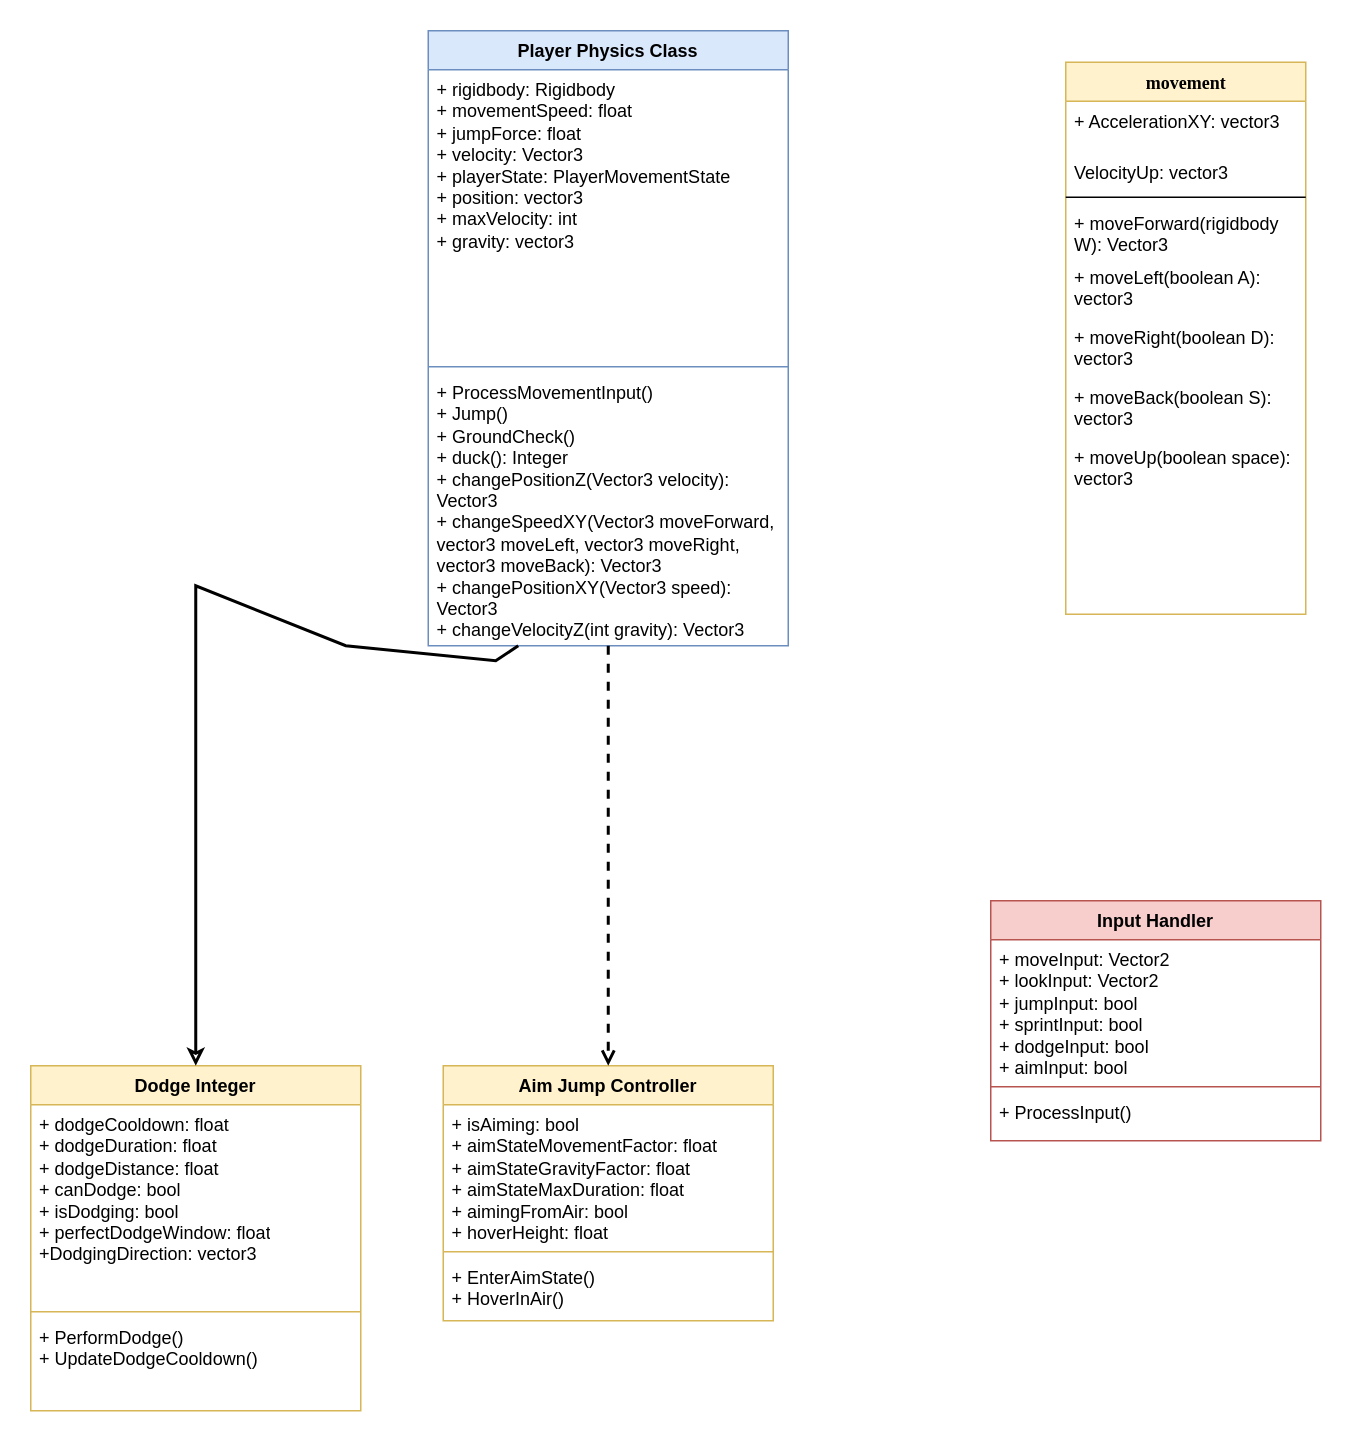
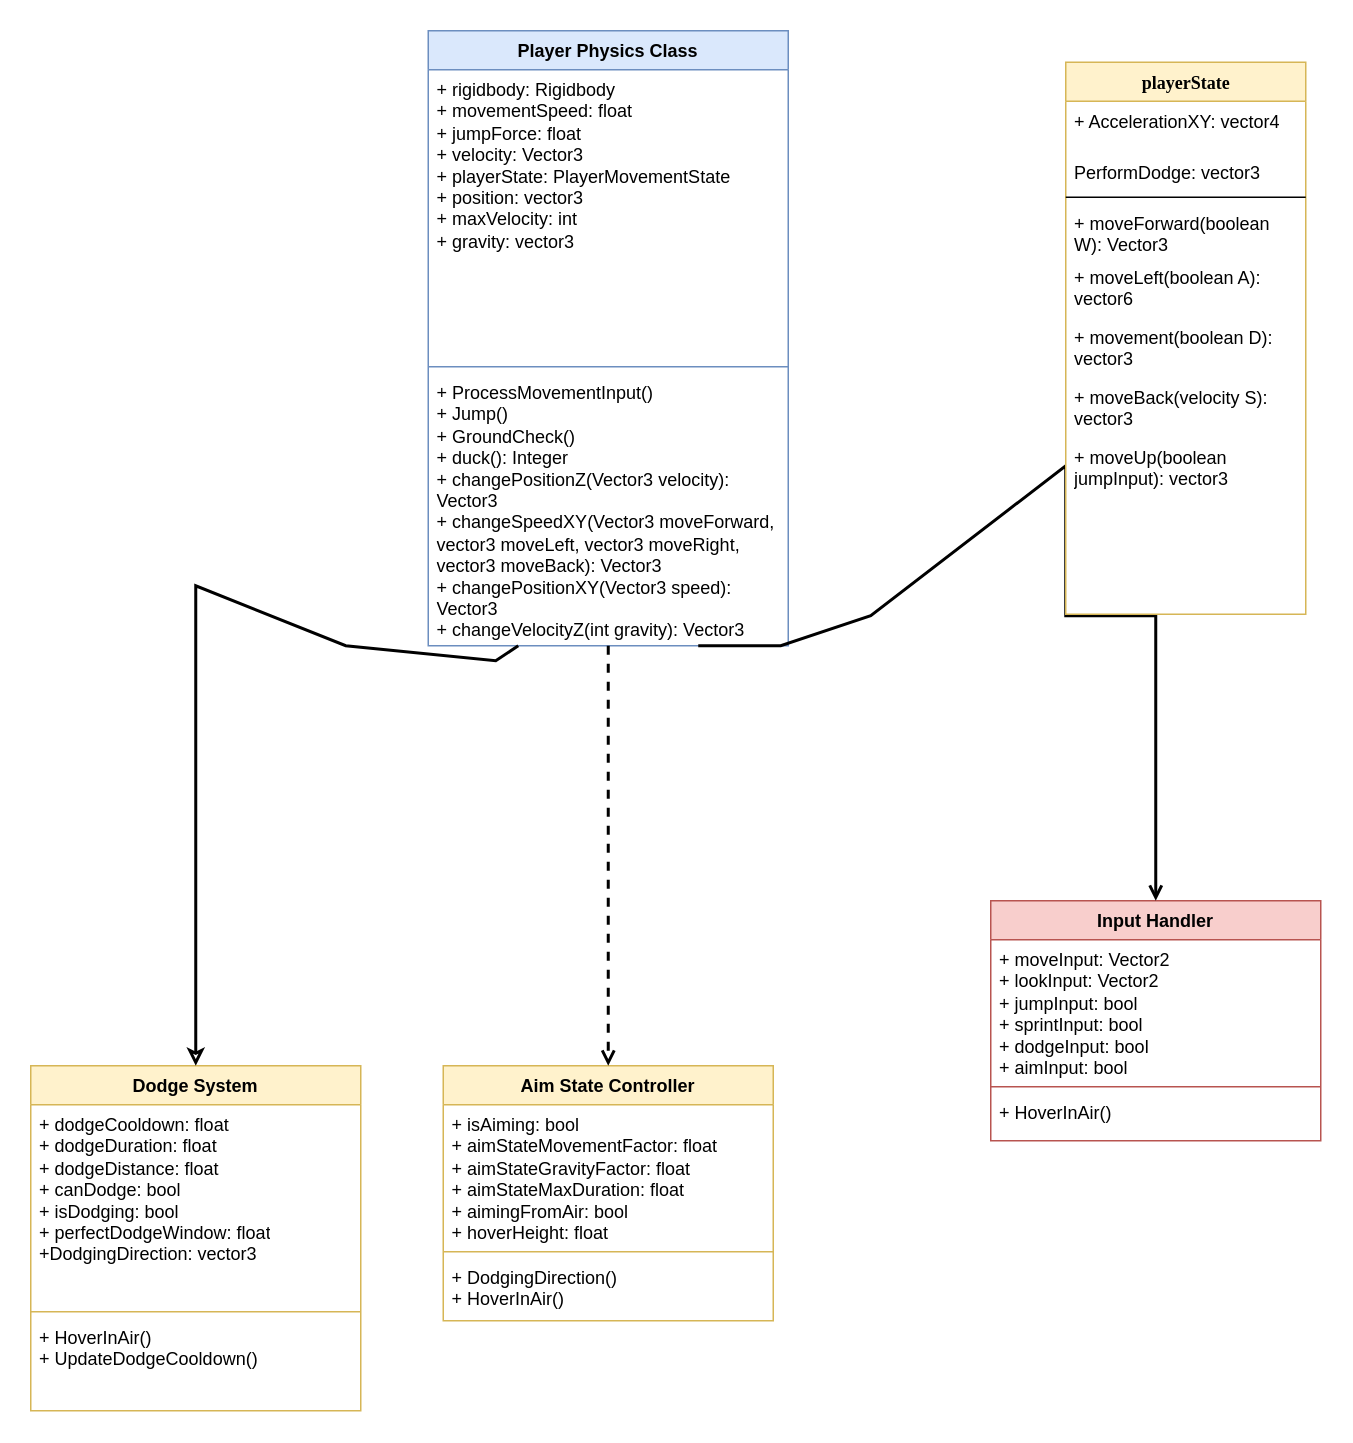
node "movement": label "movement" -> "playerState"
node "+ AccelerationXY: vector3": label "+ AccelerationXY: vector3" -> "+ AccelerationXY: vector4"
node "VelocityUp: vector3": label "VelocityUp: vector3" -> "PerformDodge: vector3"
node "+ moveForward(rigidbody W): Vector3": label "+ moveForward(rigidbody W): Vector3" -> "+ moveForward(boolean W): Vector3"
node "+ moveLeft(boolean A): vector3": label "+ moveLeft(boolean A): vector3" -> "+ moveLeft(boolean A): vector6"
node "+ moveRight(boolean D): vector3": label "+ moveRight(boolean D): vector3" -> "+ movement(boolean D): vector3"
node "+ moveBack(boolean S): vector3": label "+ moveBack(boolean S): vector3" -> "+ moveBack(velocity S): vector3"
node "+ moveUp(boolean space): vector3": label "+ moveUp(boolean space): vector3" -> "+ moveUp(boolean jumpInput): vector3"
edge "Player Physics Class" -> "Input Handler": added
node "Dodge Integer": label "Dodge Integer" -> "Dodge System"
node "Aim Jump Controller": label "Aim Jump Controller" -> "Aim State Controller"
node "+ ProcessInput()": label "+ ProcessInput()" -> "+ HoverInAir()"
node "+ EnterAimState() + HoverInAir()": label "+ EnterAimState() + HoverInAir()" -> "+ DodgingDirection() + HoverInAir()"
node "+ PerformDodge() + UpdateDodgeCooldown()": label "+ PerformDodge() + UpdateDodgeCooldown()" -> "+ HoverInAir() + UpdateDodgeCooldown()"
